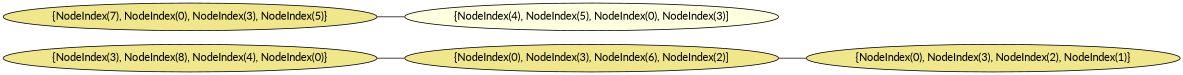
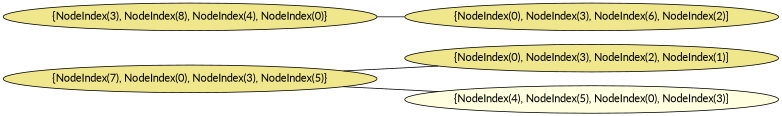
edge "{NodeIndex(0), NodeIndex(3), NodeIndex(6), NodeIndex(2)}" -- "{NodeIndex(0), NodeIndex(3), NodeIndex(2), NodeIndex(1)}": now "{NodeIndex(7), NodeIndex(0), NodeIndex(3), NodeIndex(5)}" -- "{NodeIndex(0), NodeIndex(3), NodeIndex(2), NodeIndex(1)}"
